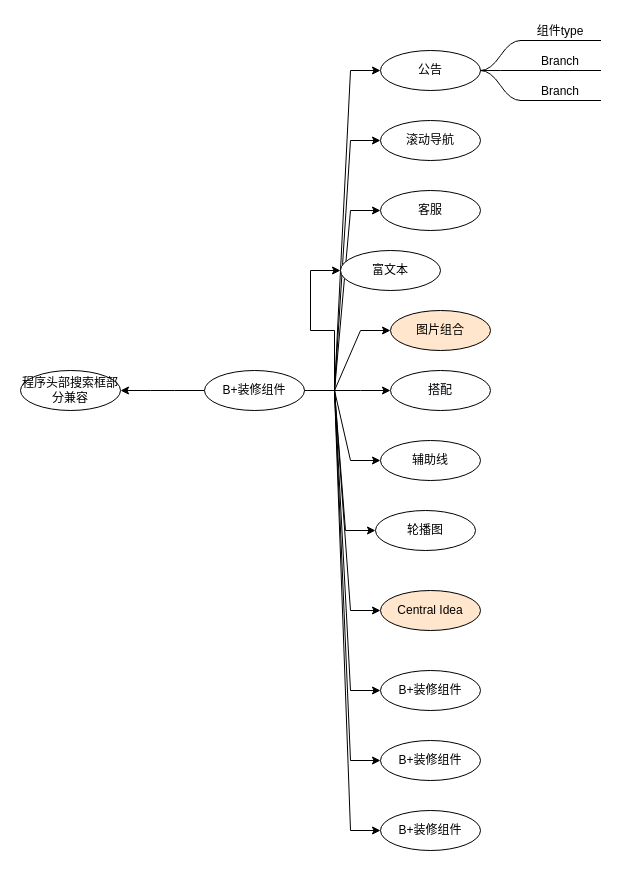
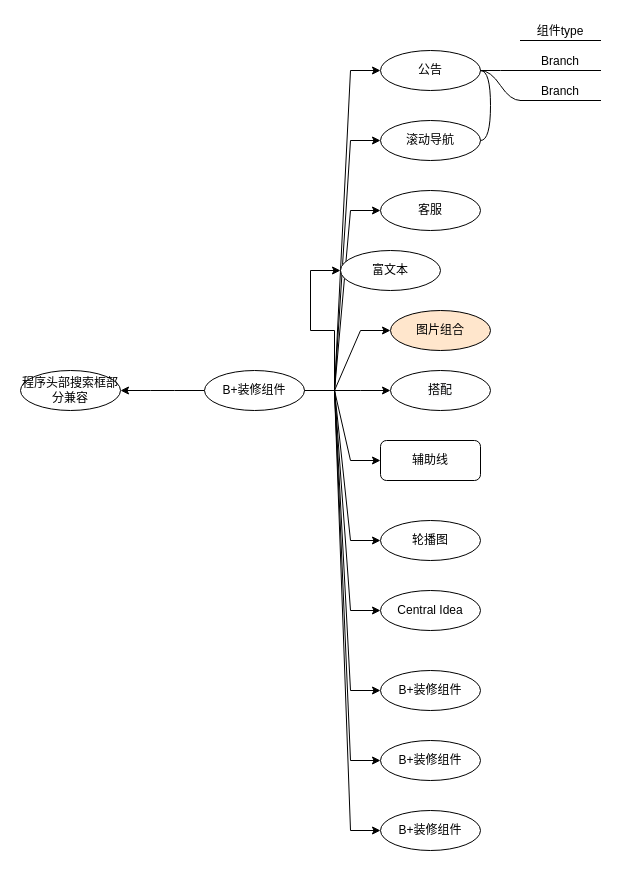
edge "组件type" -- "公告": now "滚动导航" -- "公告"
node "辅助线": shape ellipse -> rounded rectangle
node "轮播图": moved (426, 531) -> (431, 541)
node "Central Idea": fillcolor #ffe6cc -> #ffffff
